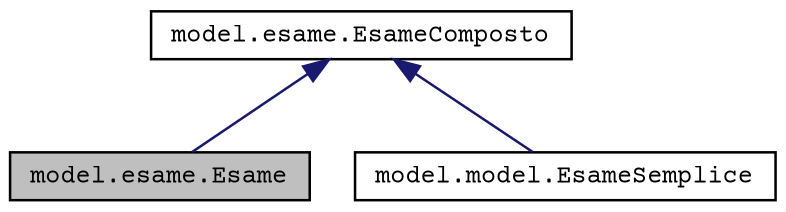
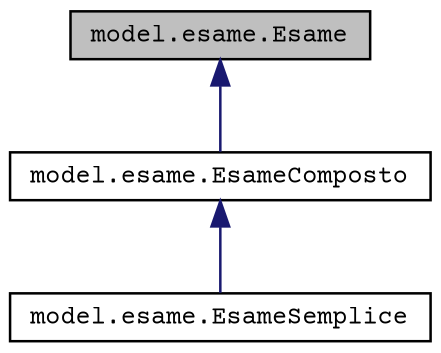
edge "model.esame.Esame" -> "model.esame.EsameComposto": reversed
node "model.model.EsameSemplice": label "model.model.EsameSemplice" -> "model.esame.EsameSemplice"
